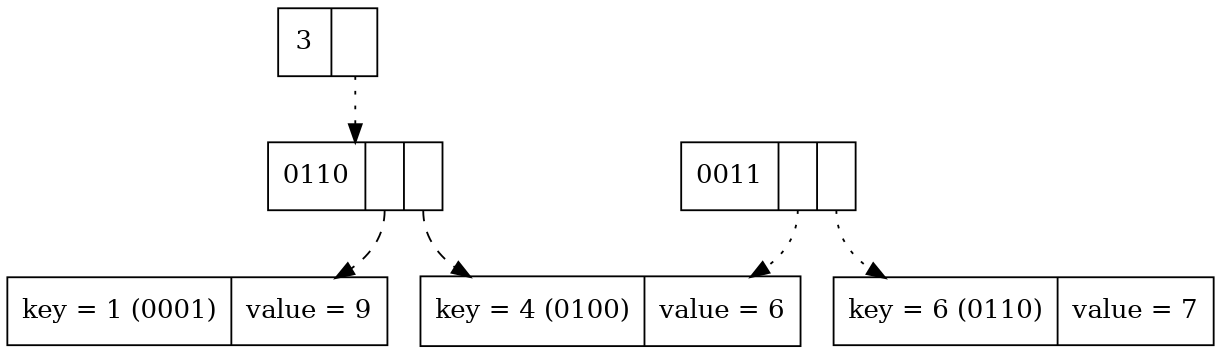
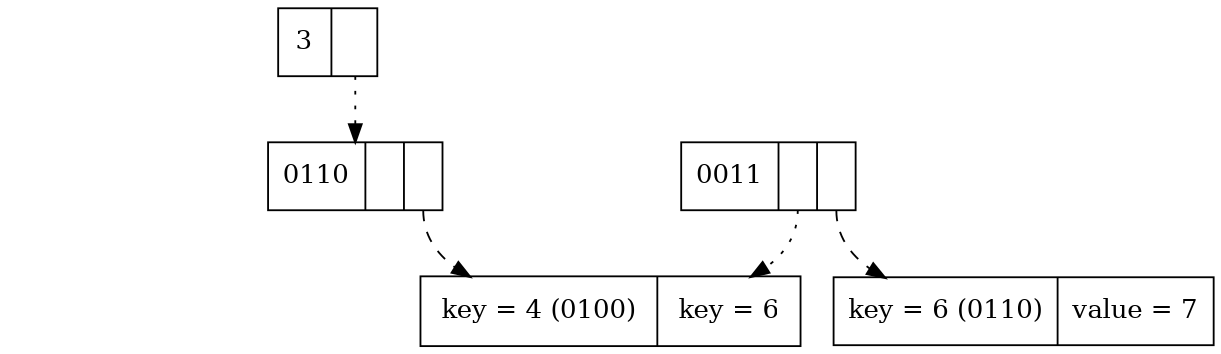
edge "0011" -> "key = 6 (0110)": style dotted -> dashed
node "key = 4 (0100)": text "value = 6" -> "key = 6"
node "key = 1 (0001)": removed
